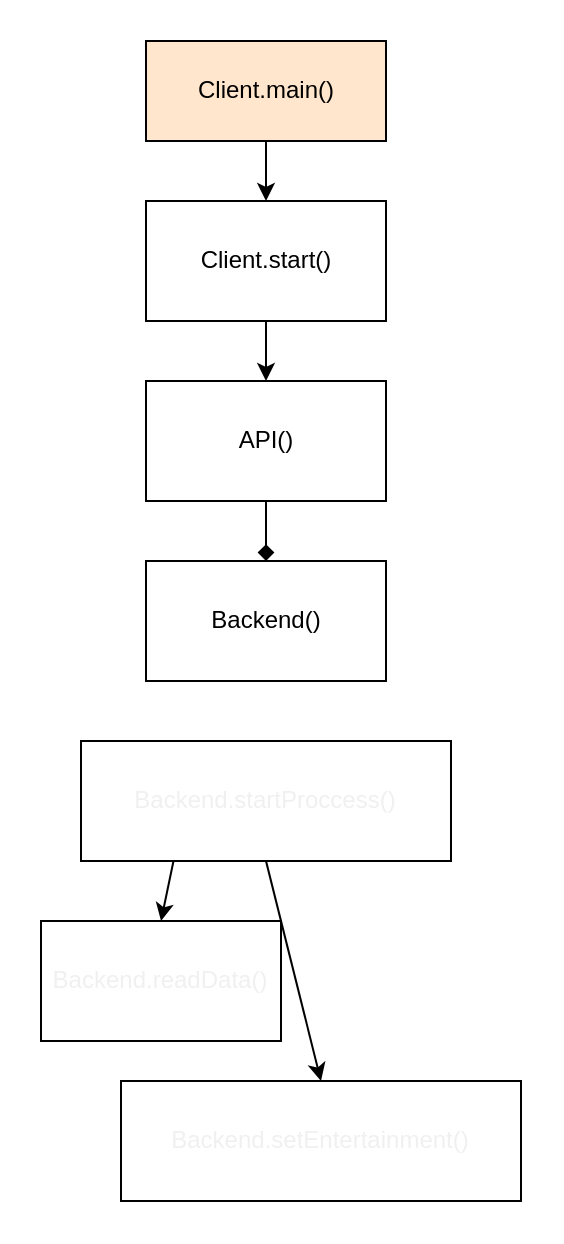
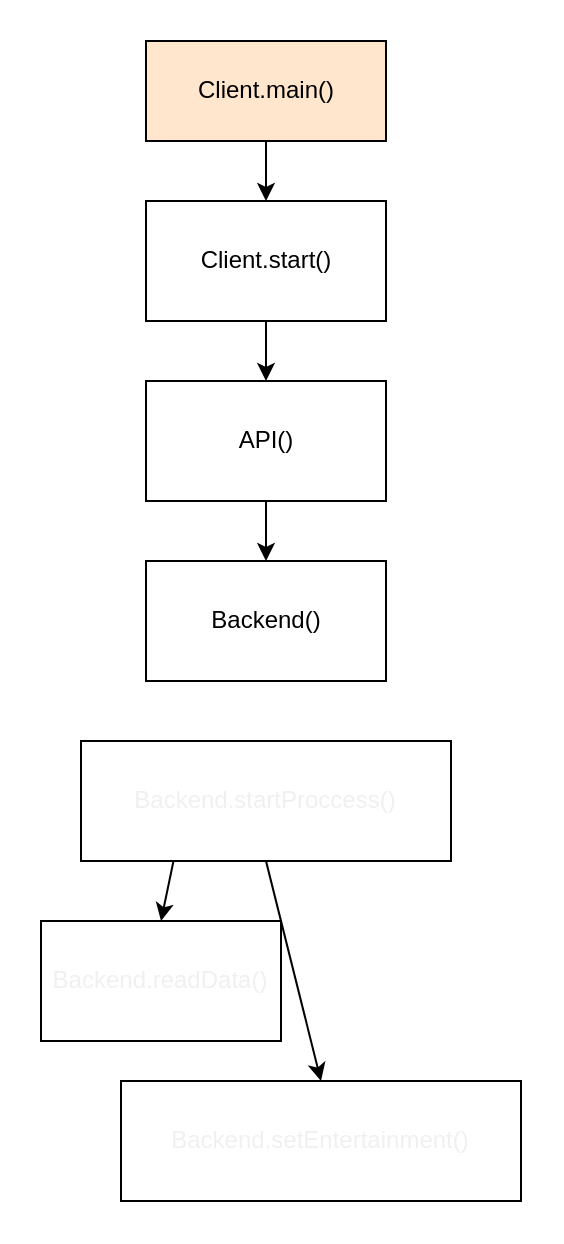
edge "API()" -> "Backend()": arrowhead diamond -> classic
